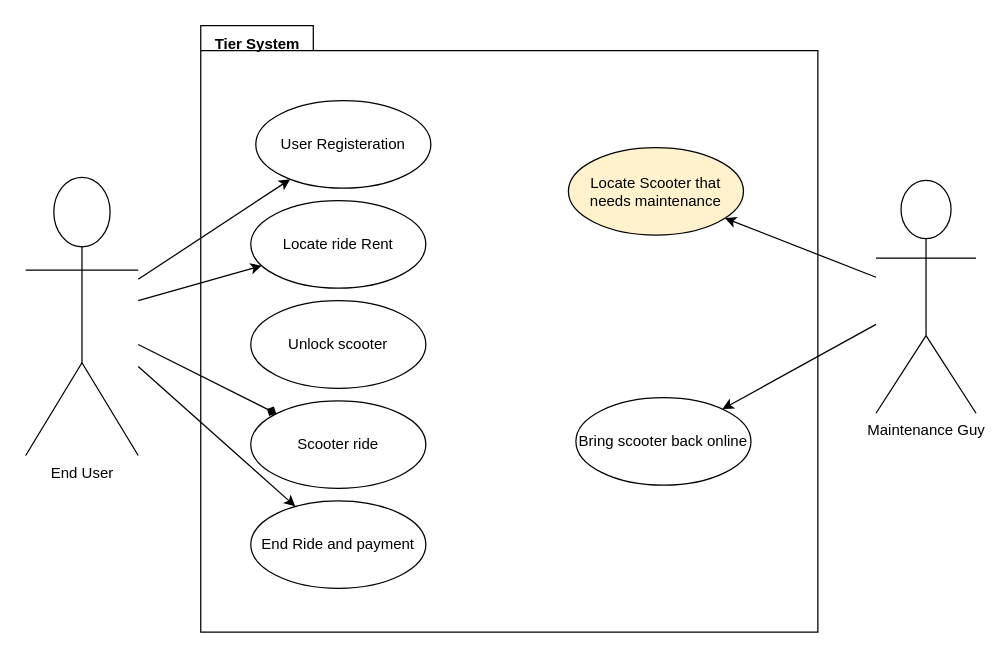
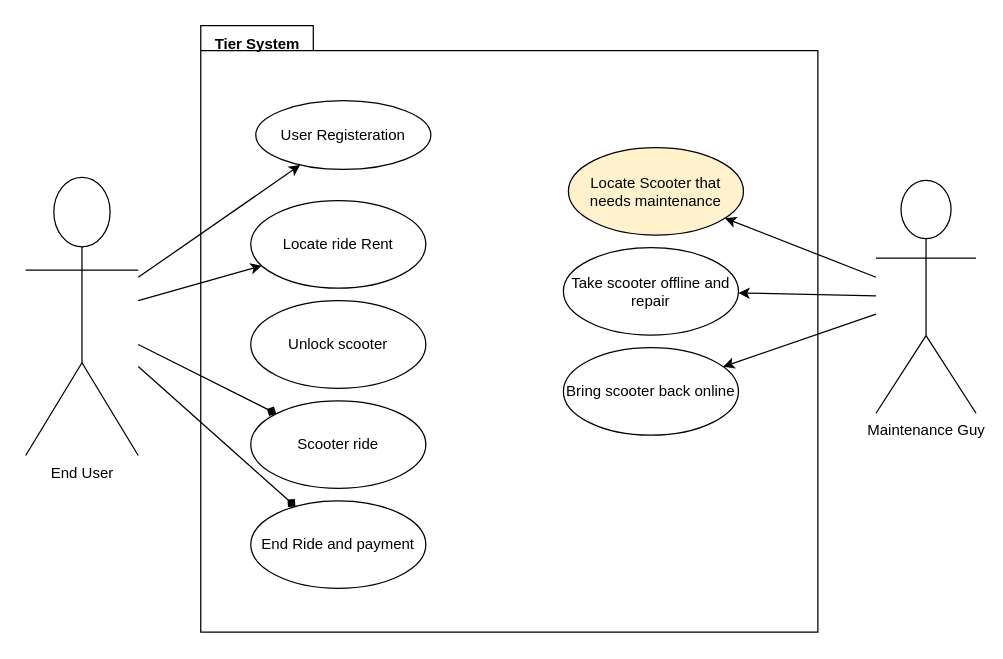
node "User Registeration": size 175x88 -> 175x69
node "Take scooter offline and repair": added
edge "Maintenance Guy" -> "Take scooter offline and repair": added
node "Bring scooter back online": moved (663, 441) -> (651, 391)
edge "End User" -> "End Ride and payment": arrowhead classic -> diamond
